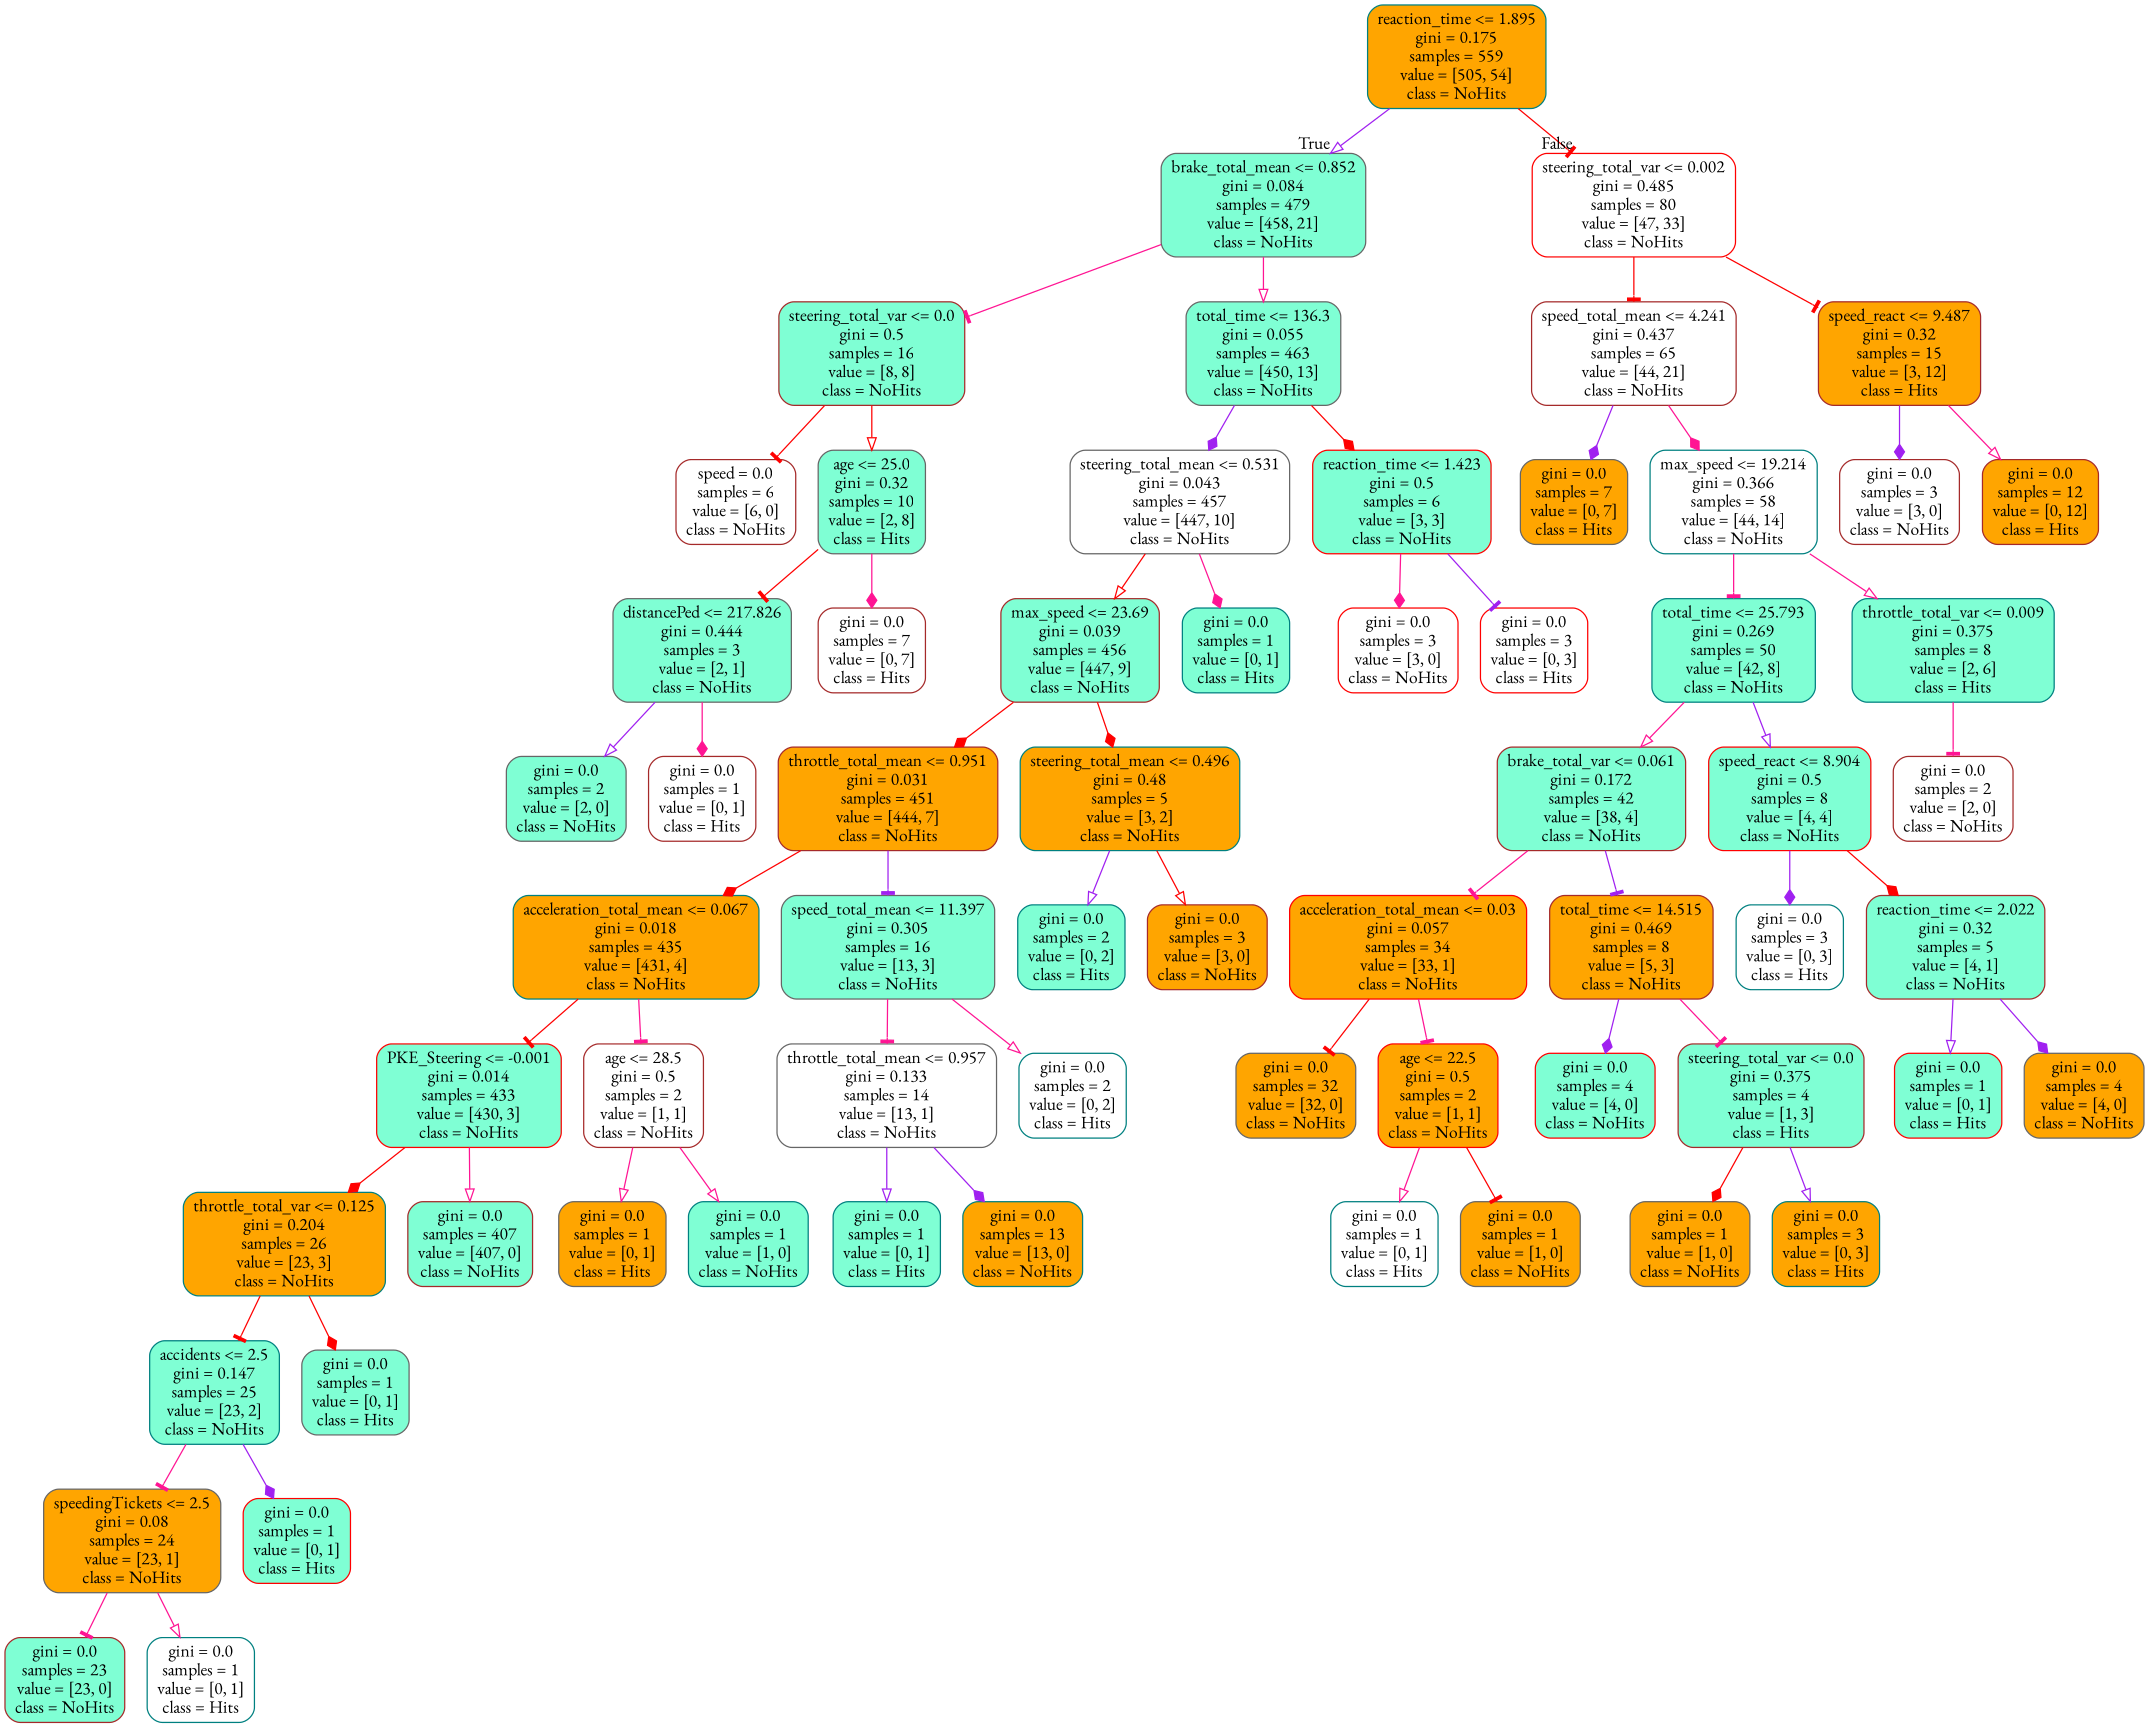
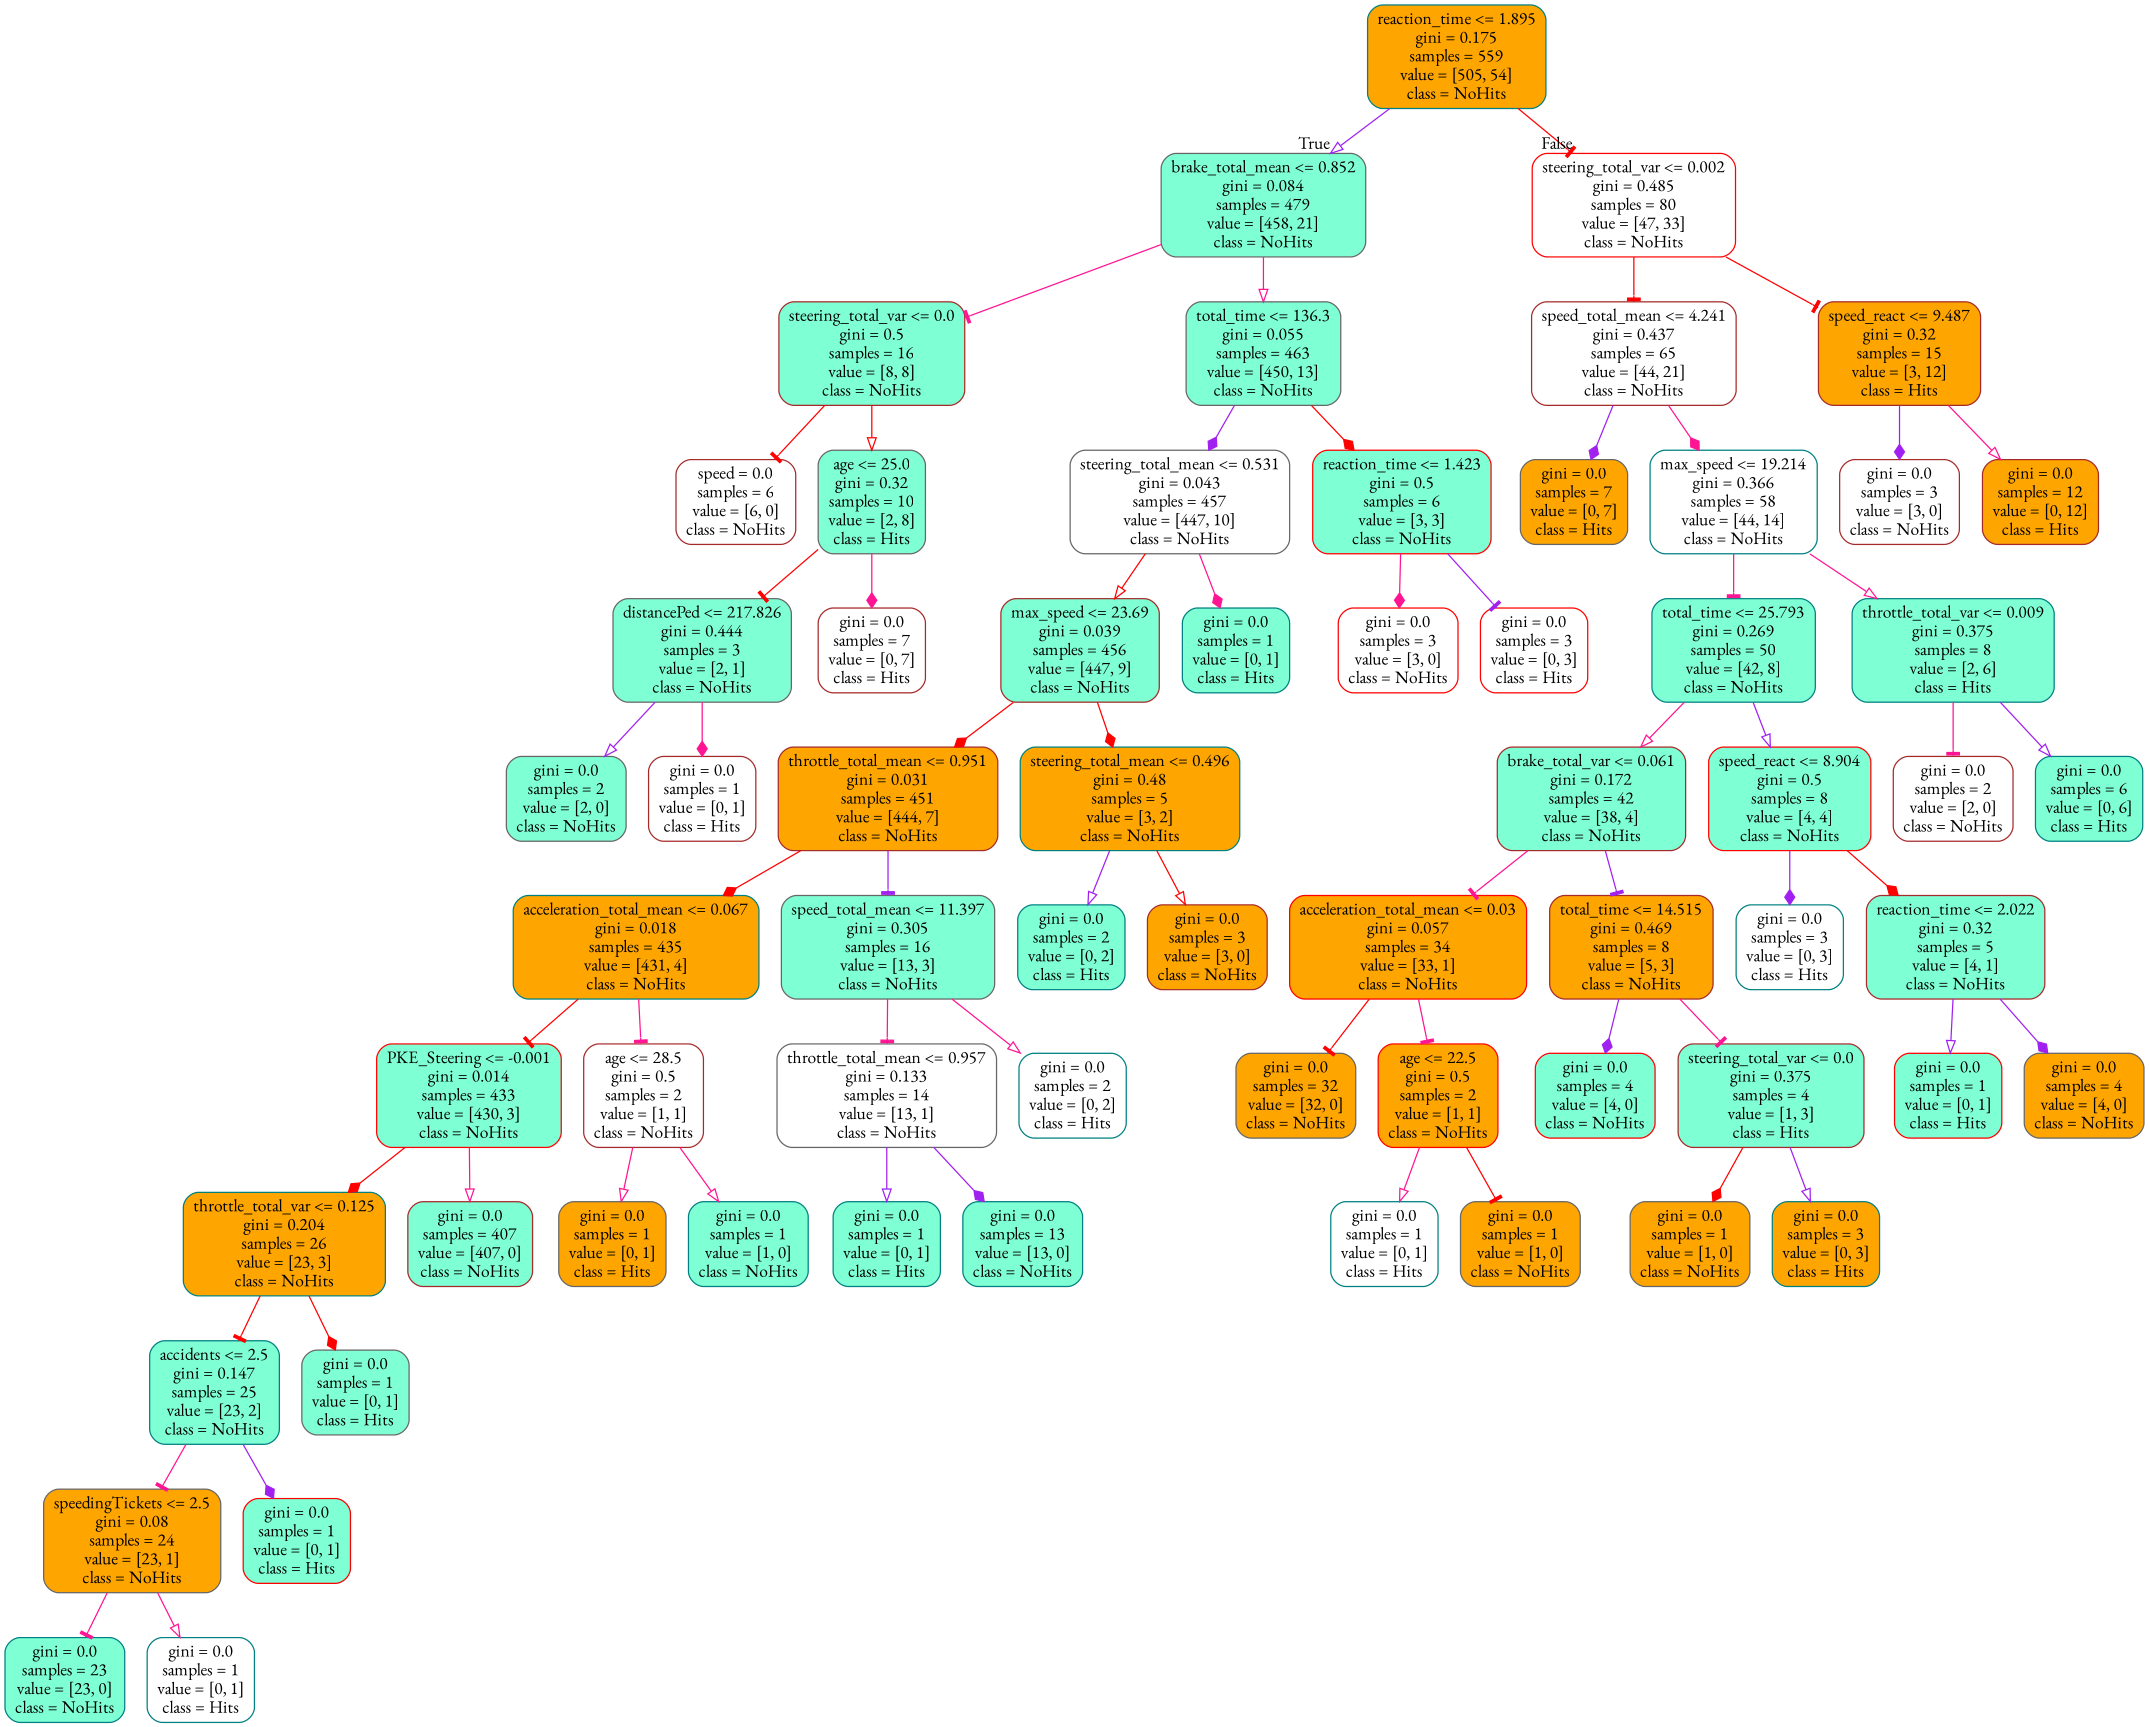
node "gini = 0.0 samples = 6 value = [0, 6] class = Hits": added
node "gini = 0.0 samples = 13 value = [13, 0] class = NoHits": fillcolor orange -> aquamarine
node "gini = 0.0 samples = 23 value = [23, 0] class = NoHits": color brown -> teal
